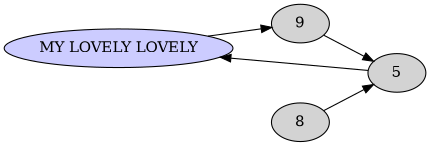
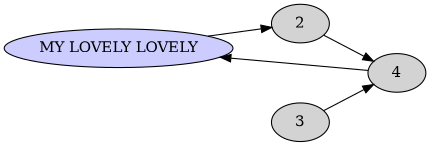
node "9": label "9" -> "2"
node "5": label "5" -> "4"
node "8": label "8" -> "3"
